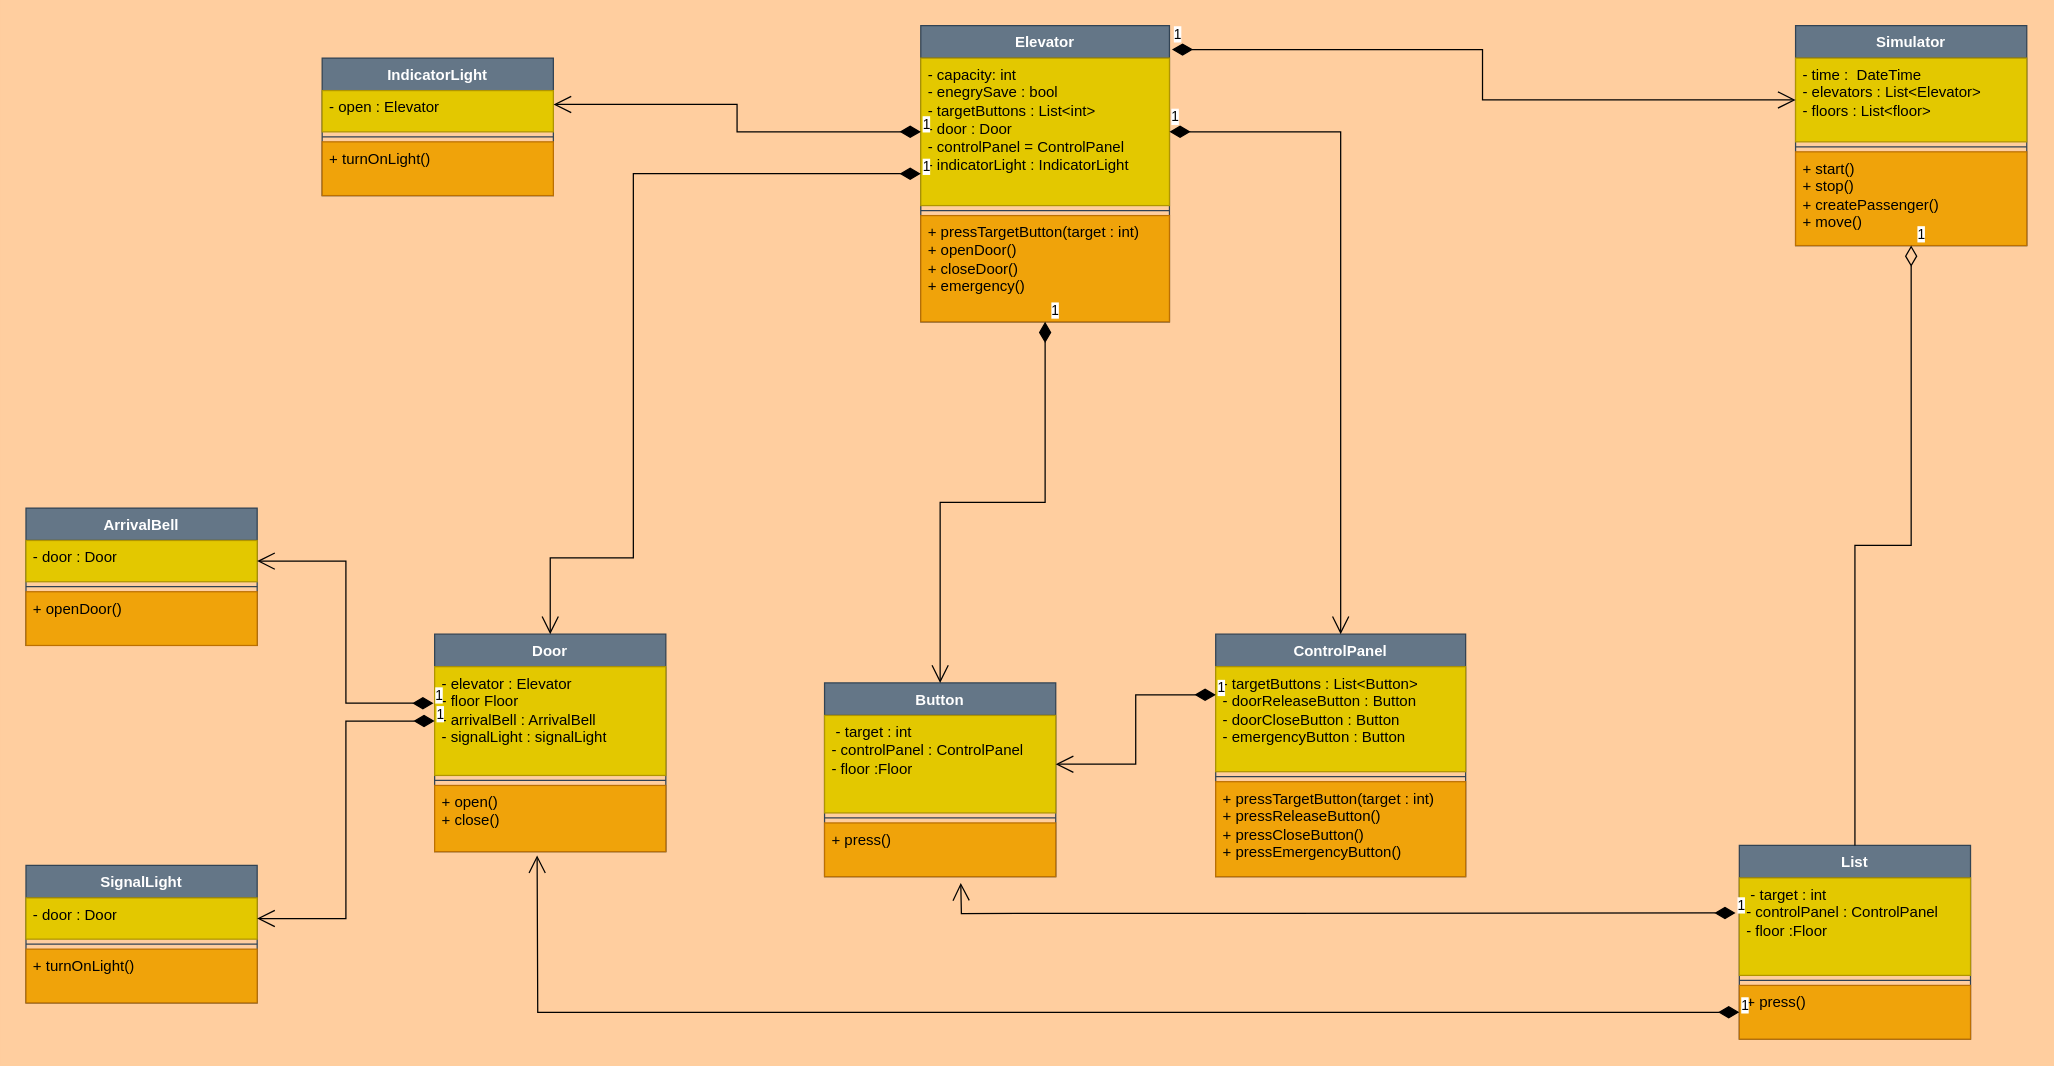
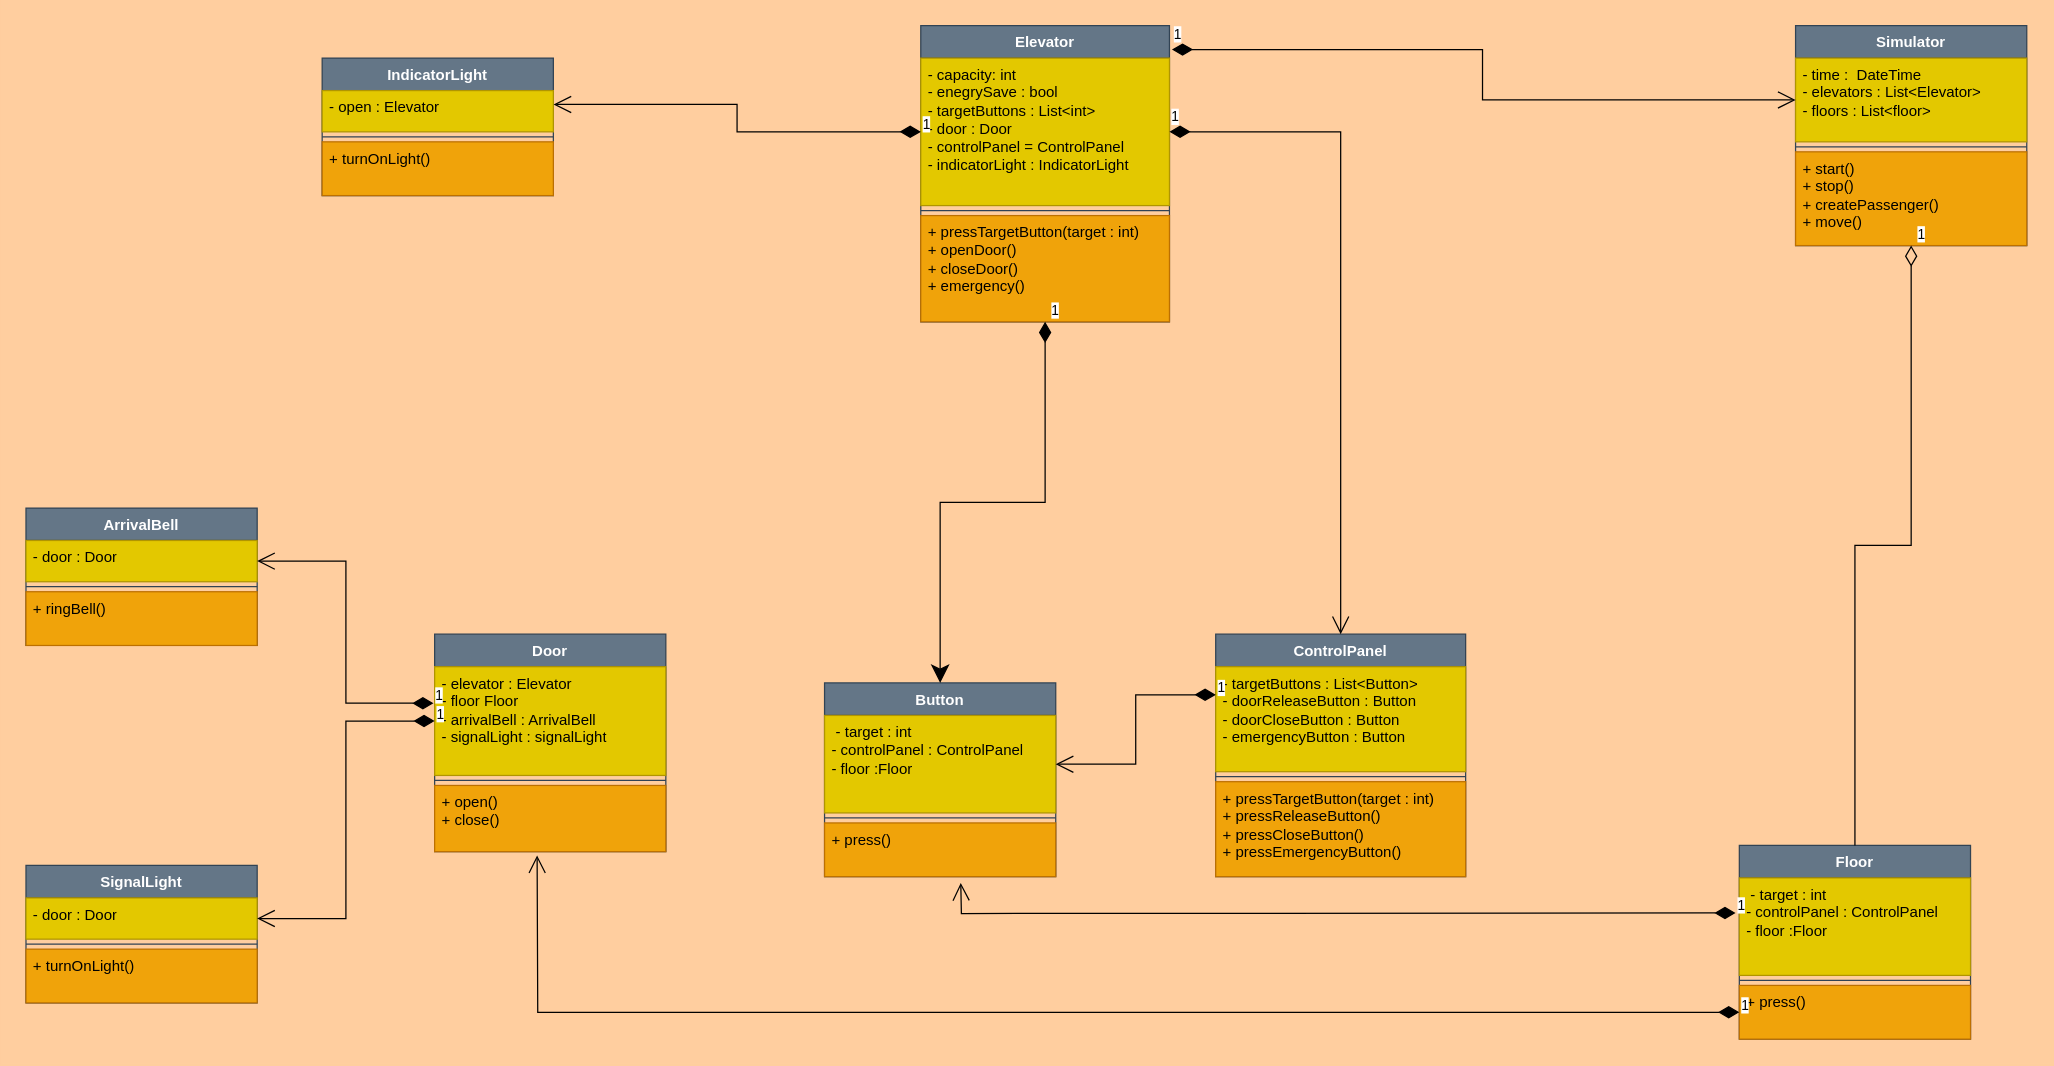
edge "Elevator" -- "Door": removed, label "1"
node "+ openDoor()": label "+ openDoor()" -> "+ ringBell()"
edge "Elevator" -- "Button": arrowhead open -> classic
node "List": label "List" -> "Floor"
